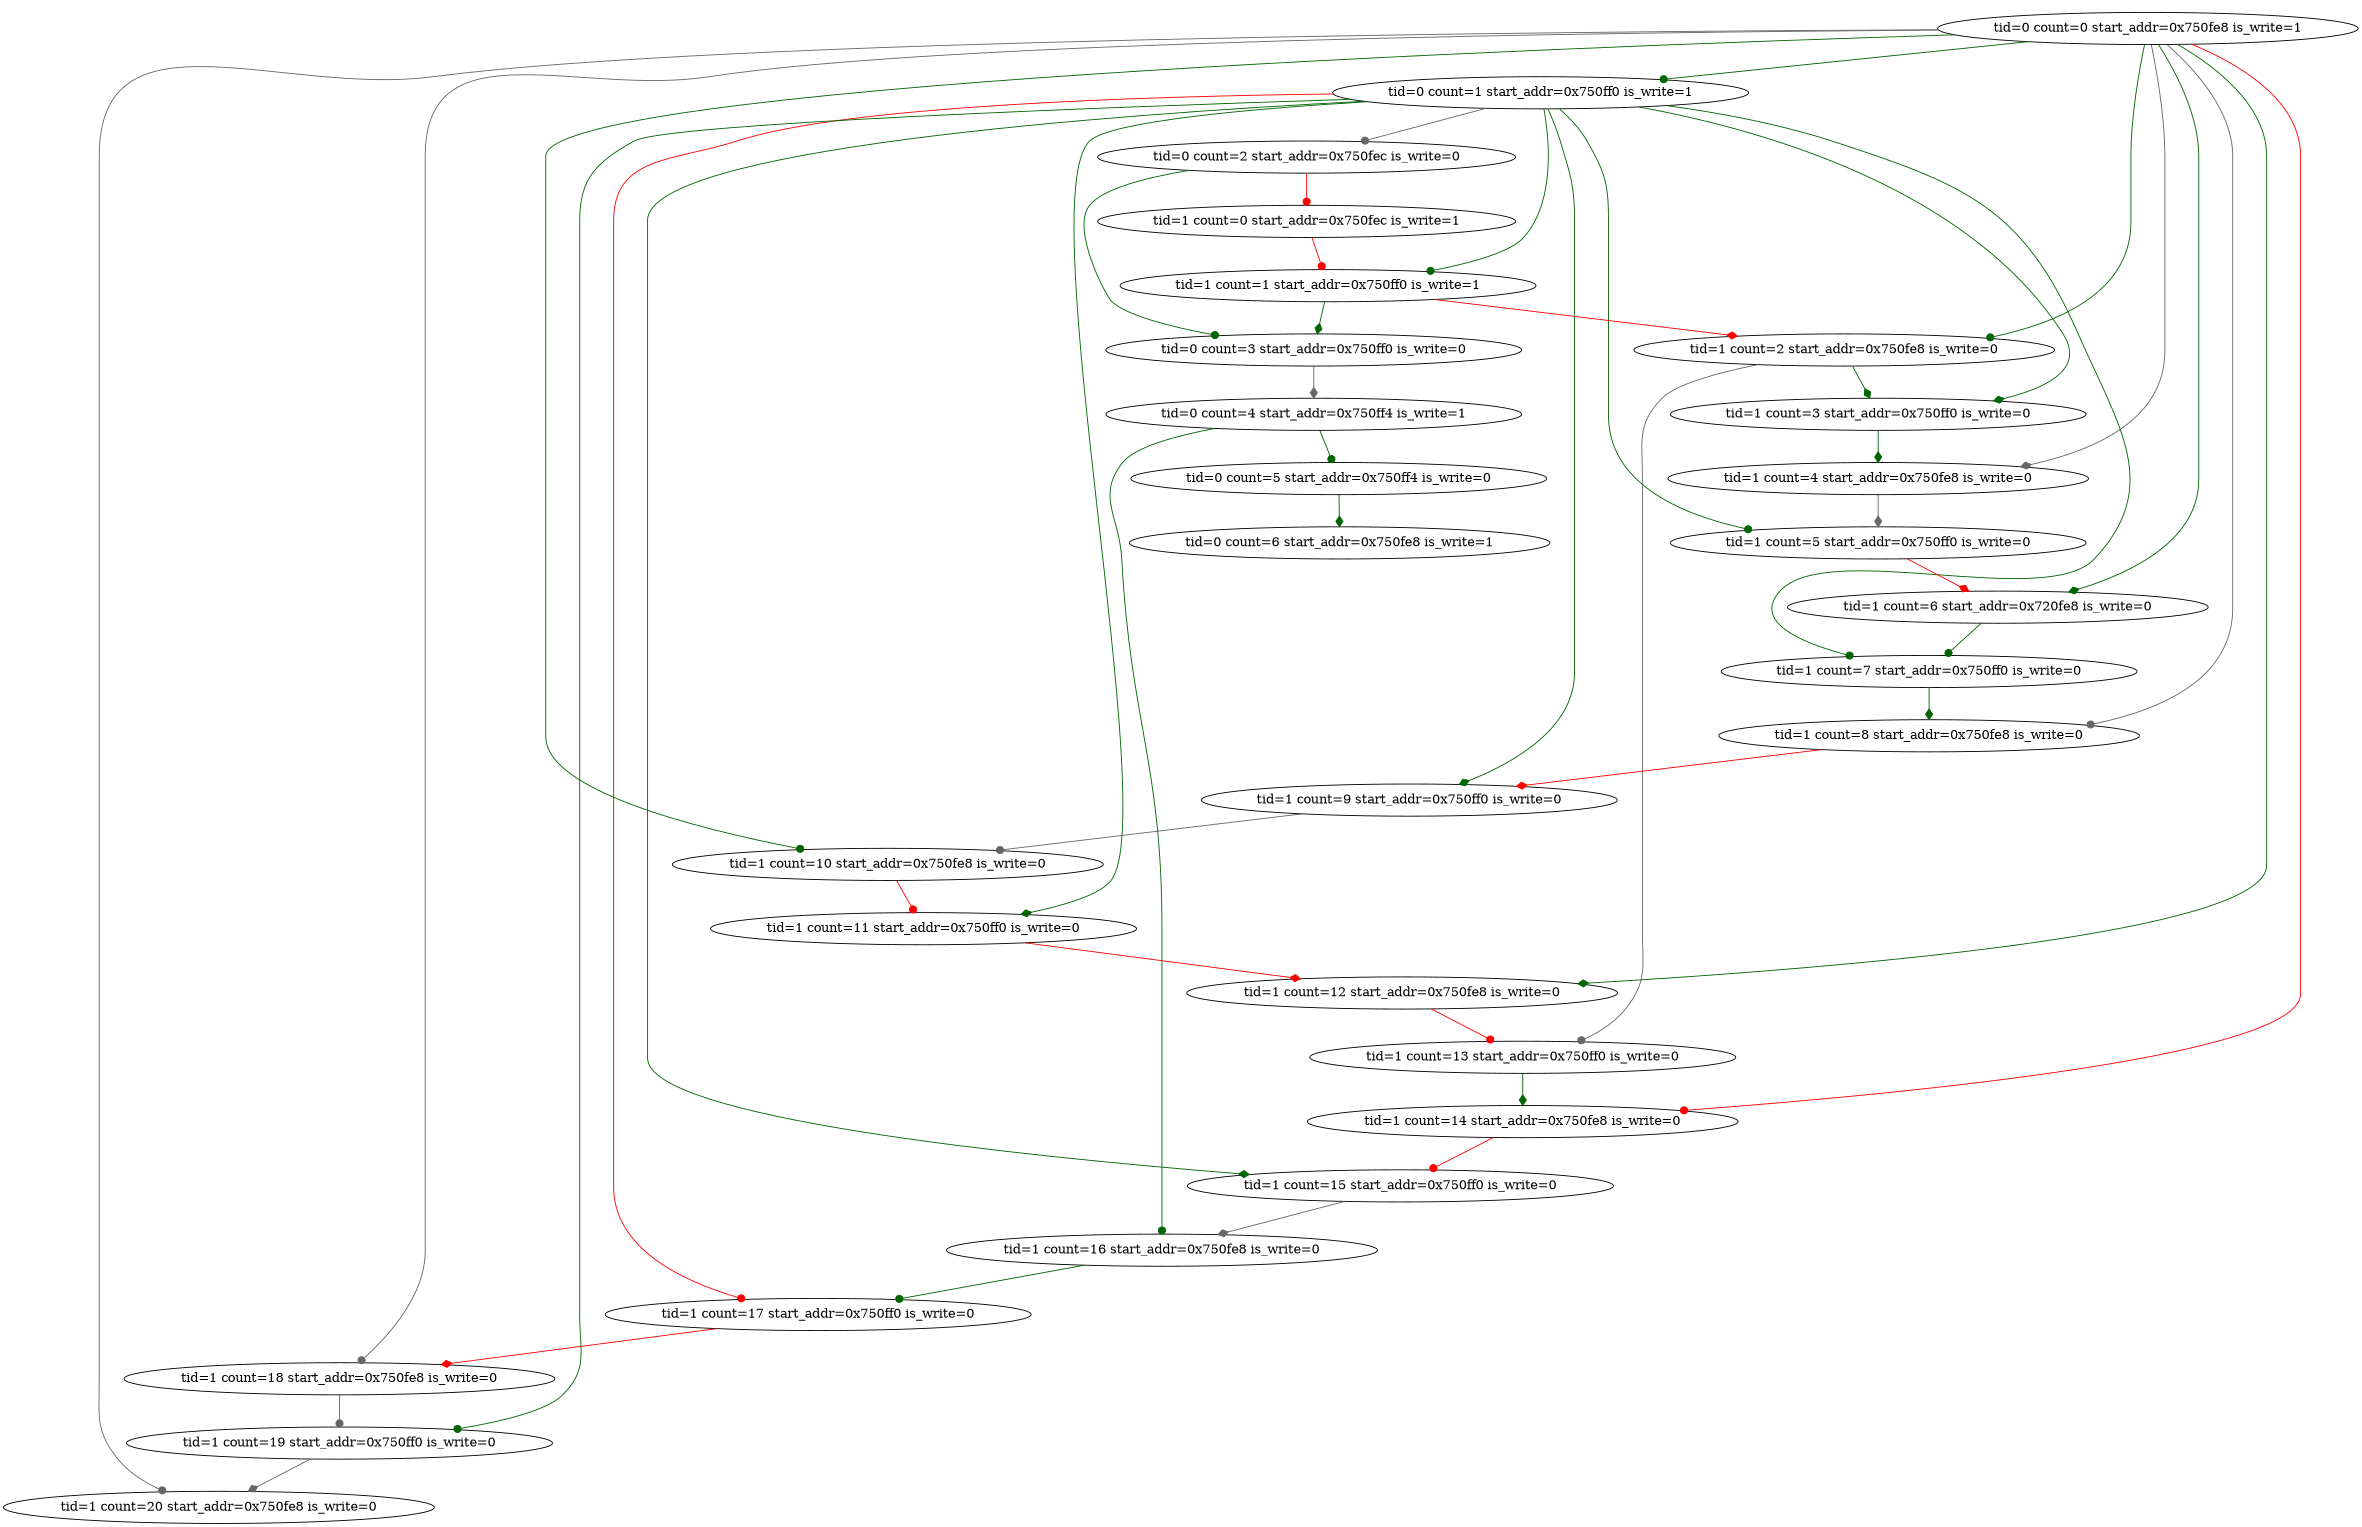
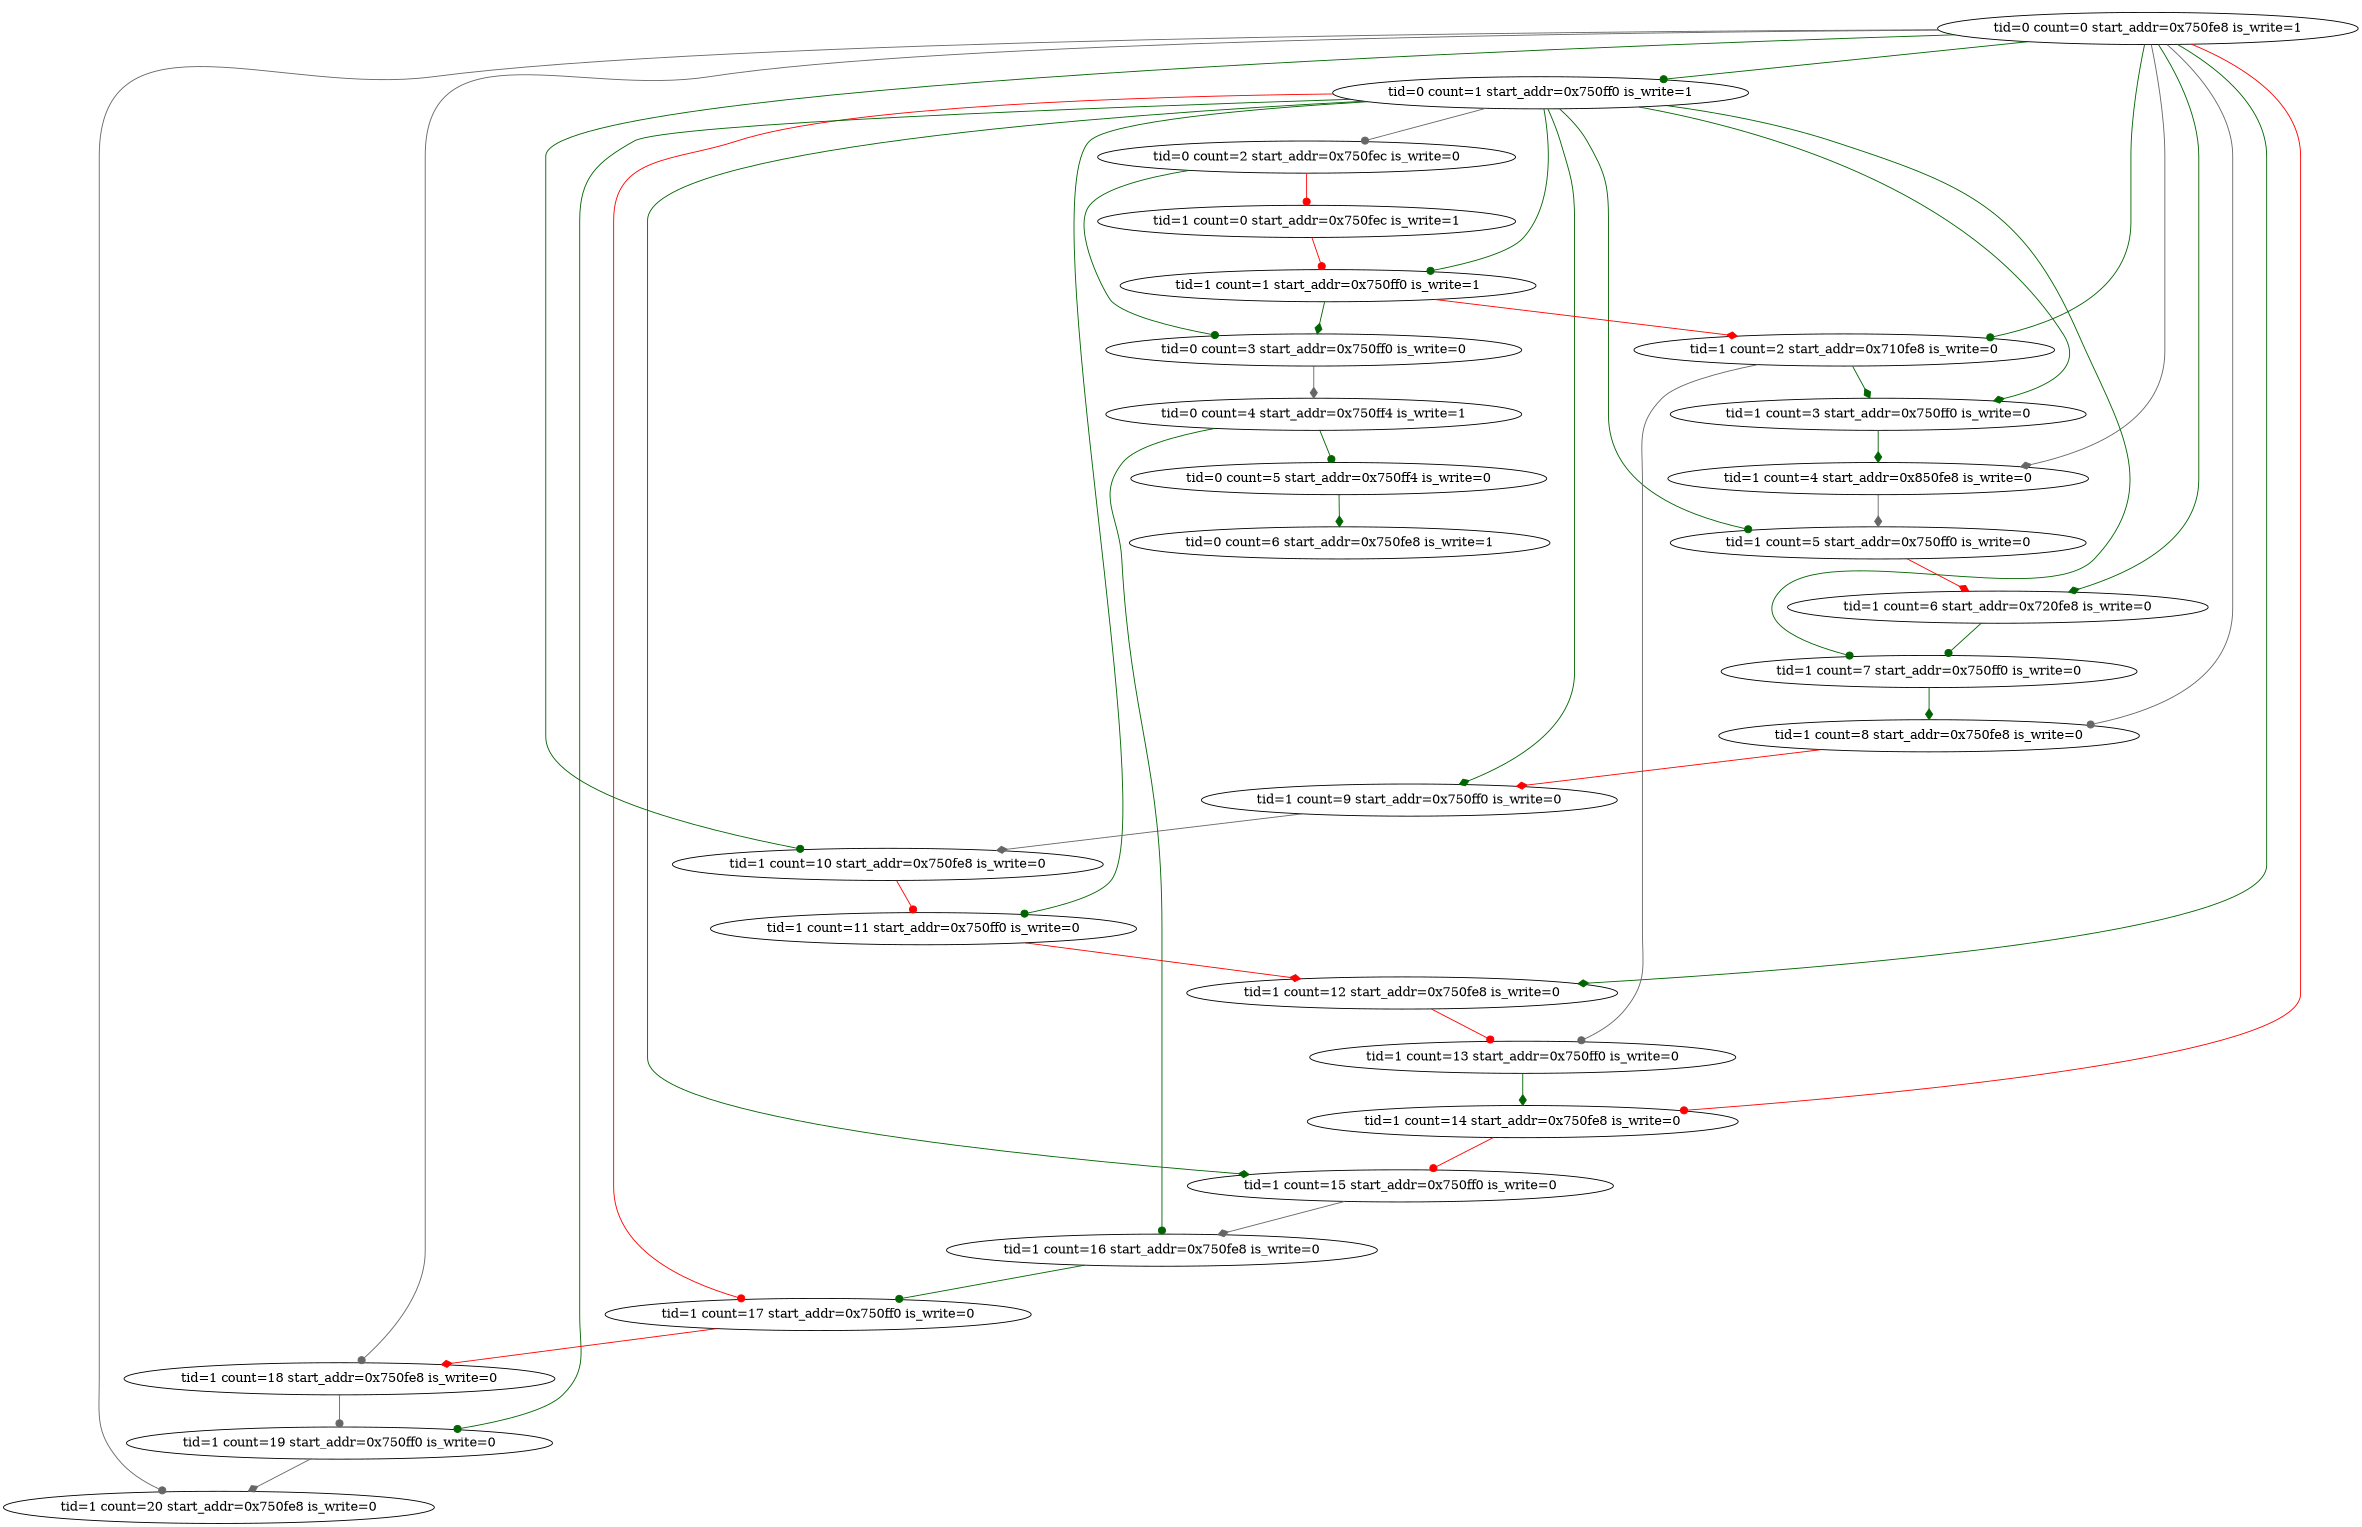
node "tid=1 count=2 start_addr=0x750fe8 is_write=0": label "tid=1 count=2 start_addr=0x750fe8 is_write=0" -> "tid=1 count=2 start_addr=0x710fe8 is_write=0"
edge "tid=0 count=1 start_addr=0x750ff0 is_write=1" -> "tid=1 count=11 start_addr=0x750ff0 is_write=0": arrowhead diamond -> dot
node "tid=1 count=4 start_addr=0x750fe8 is_write=0": label "tid=1 count=4 start_addr=0x750fe8 is_write=0" -> "tid=1 count=4 start_addr=0x850fe8 is_write=0"
edge "tid=1 count=9 start_addr=0x750ff0 is_write=0" -> "tid=1 count=10 start_addr=0x750fe8 is_write=0": arrowhead dot -> diamond
